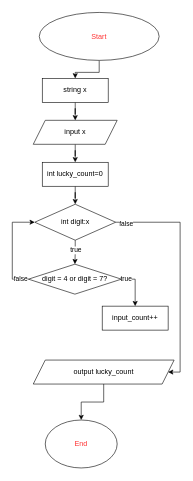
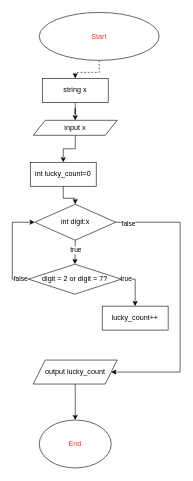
edge "Start" -> "string x": style solid -> dashed
node "input x": size 84x24 -> 84x15
node "int lucky_count=0": moved (75, 174) -> (63, 174)
node "digit = 4 or digit = 7?": label "digit = 4 or digit = 7?" -> "digit = 2 or digit = 7?"
node "input_count++": label "input_count++" -> "lucky_count++"
node "output lucky_count": size 141x24 -> 84x24
node "End": moved (81, 444) -> (75, 444)
